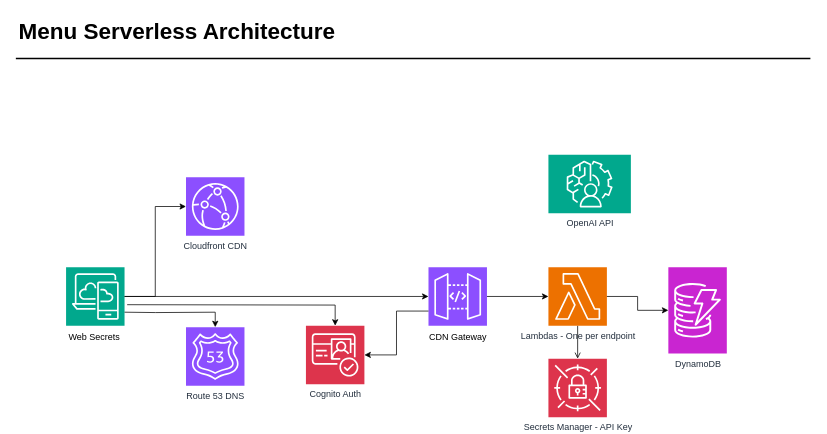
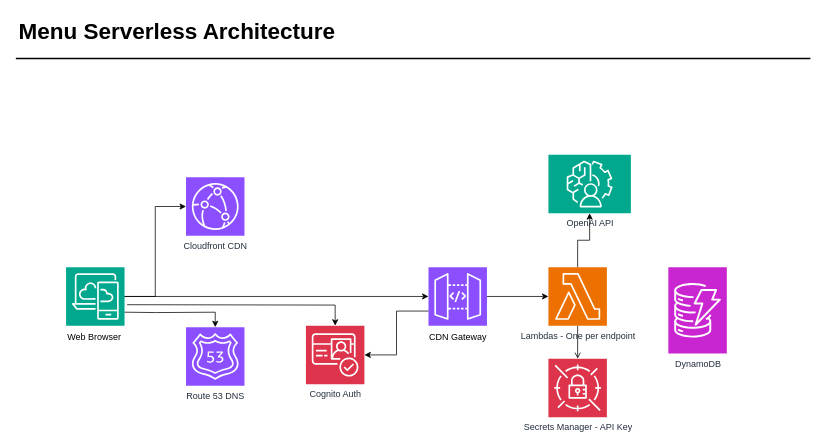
edge "Lambdas - One per endpoint" -> "OpenAI API": added
edge "Lambdas - One per endpoint" -> "DynamoDB": removed
node "Web Secrets": label "Web Secrets" -> "Web Browser"
